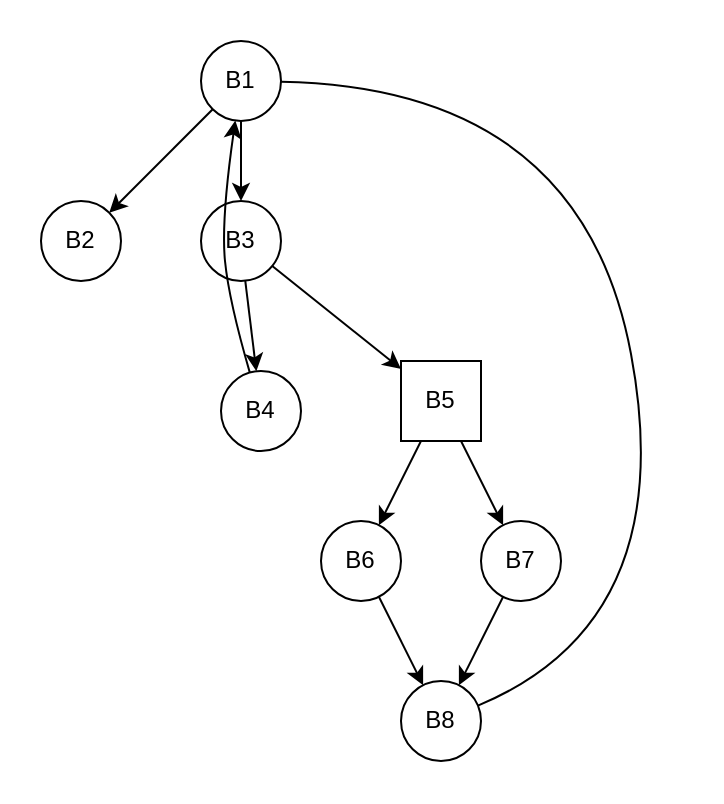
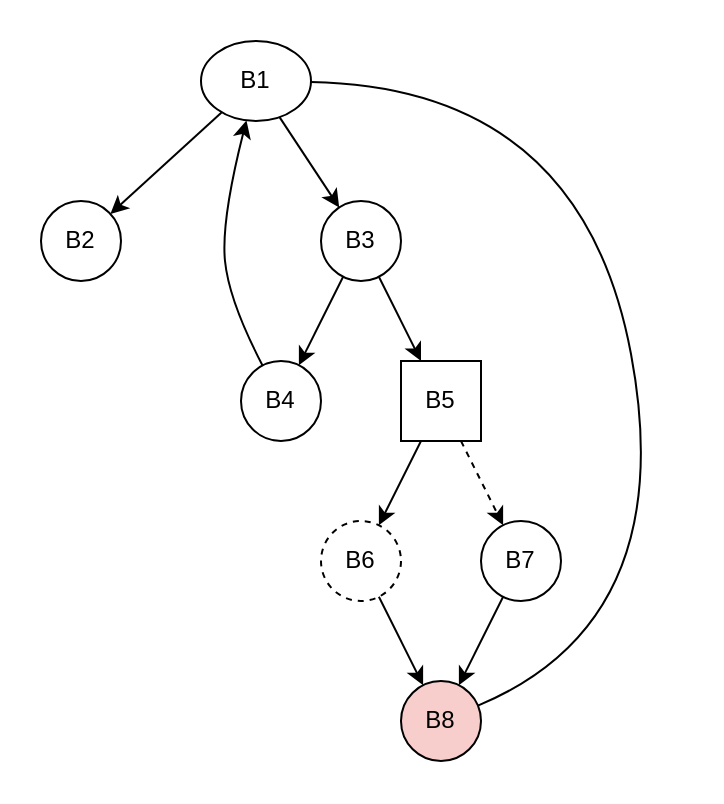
node "B1": size 80x80 -> 110x80
node "B3": moved (241, 241) -> (361, 241)
node "B4": moved (261, 411) -> (281, 401)
edge "B5" -> "B7": style solid -> dashed
node "B6": style solid -> dashed
node "B8": fillcolor #ffffff -> #f8cecc
